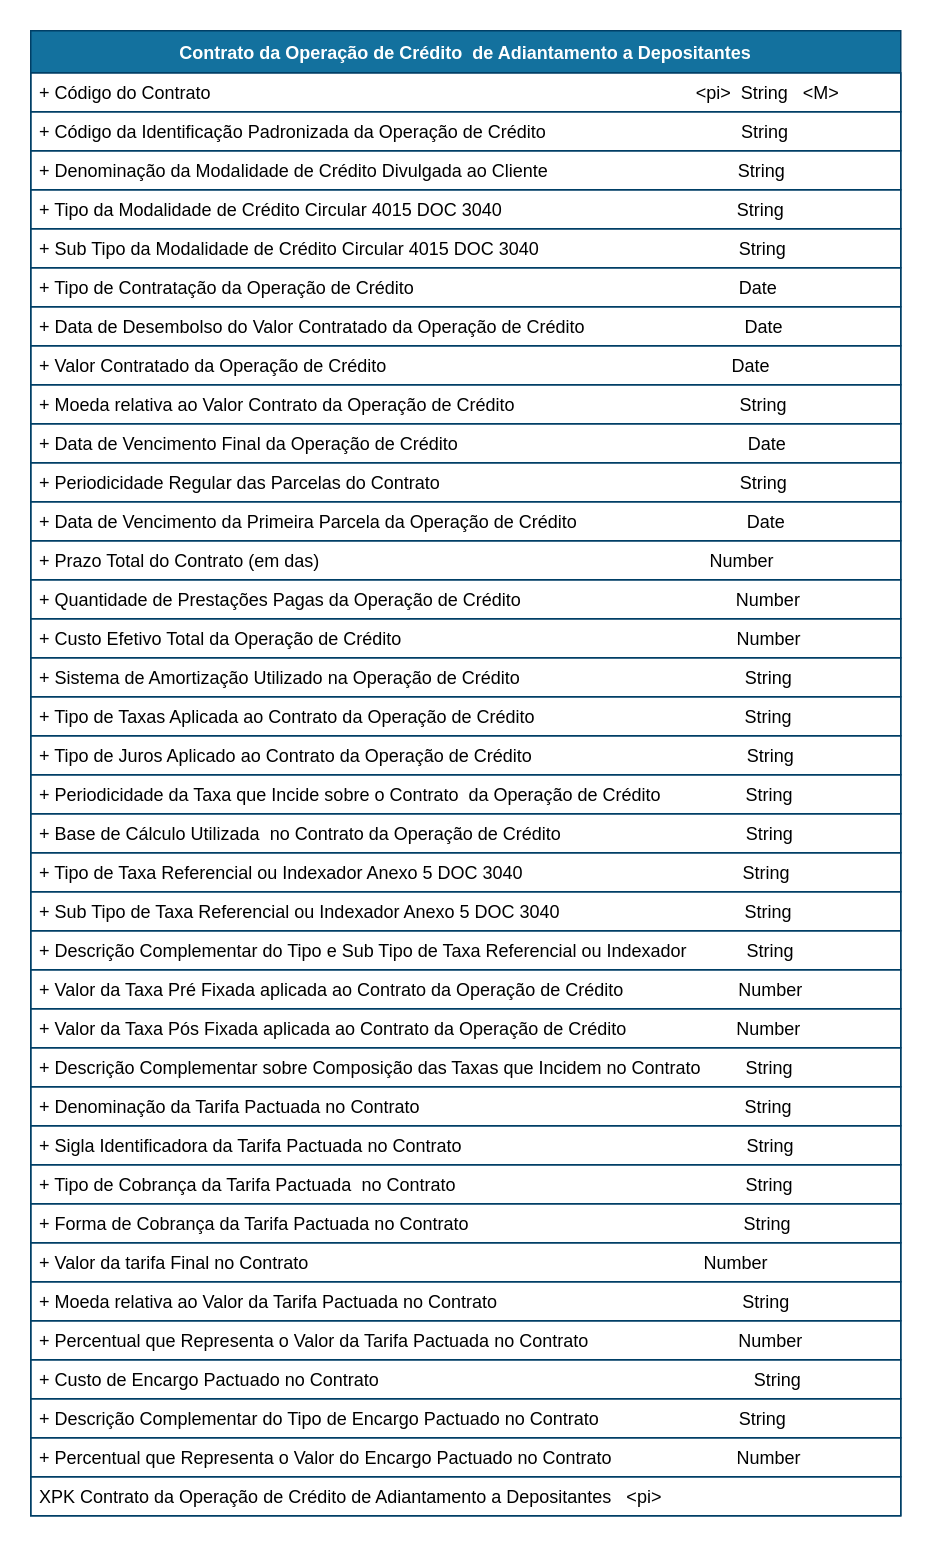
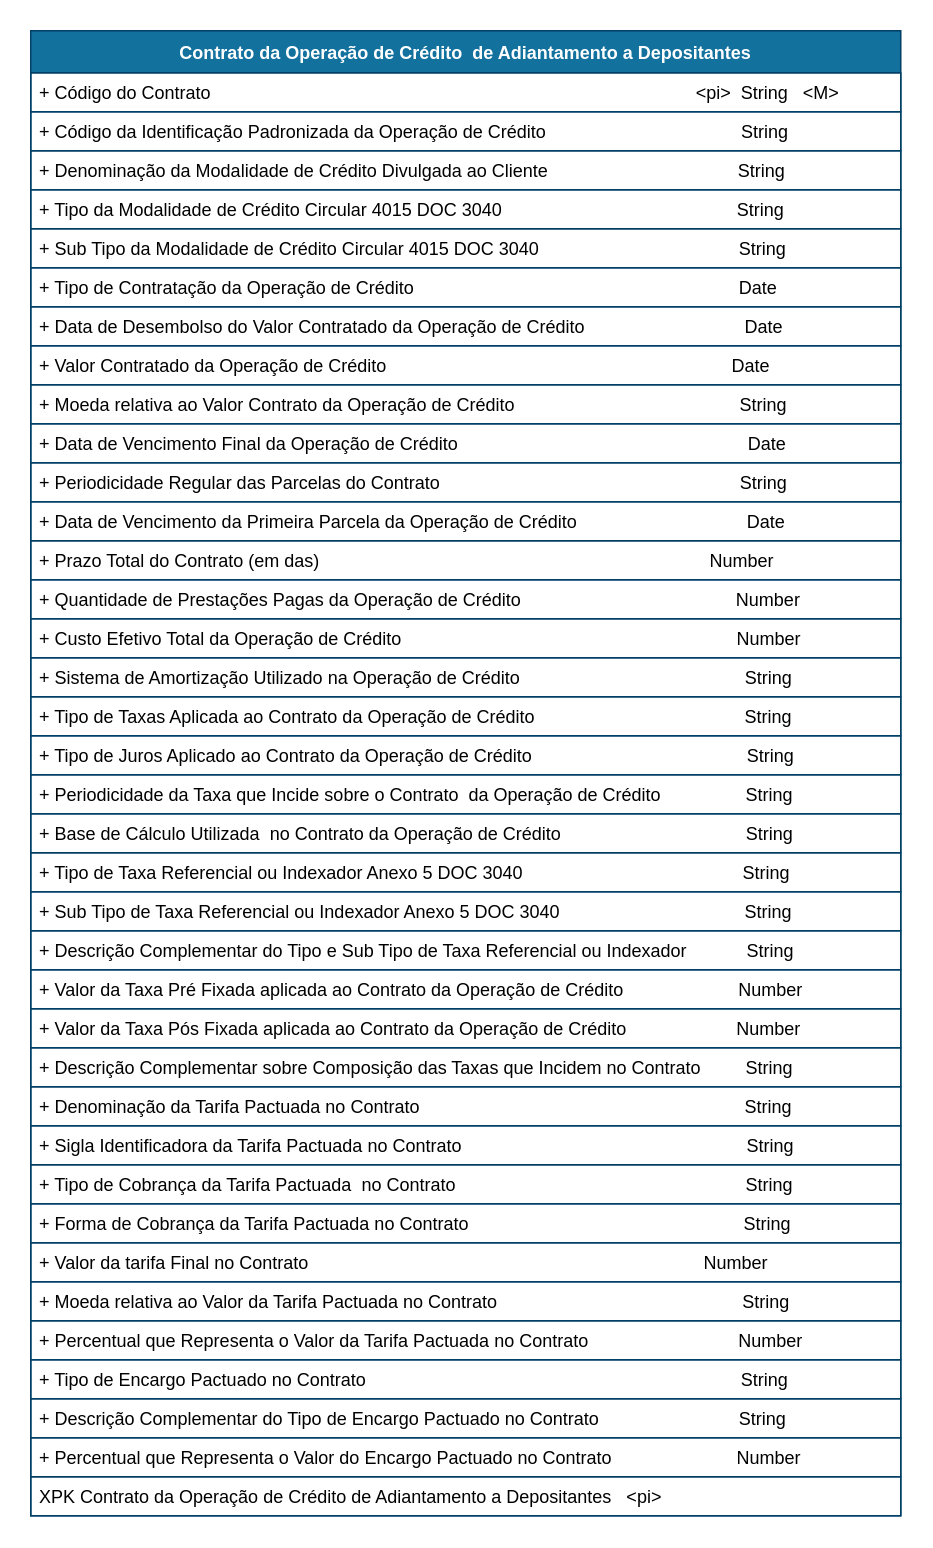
node "+ Custo de Encargo Pactuado no Contrato String": label "+ Custo de Encargo Pactuado no Contrato String" -> "+ Tipo de Encargo Pactuado no Contrato String"
